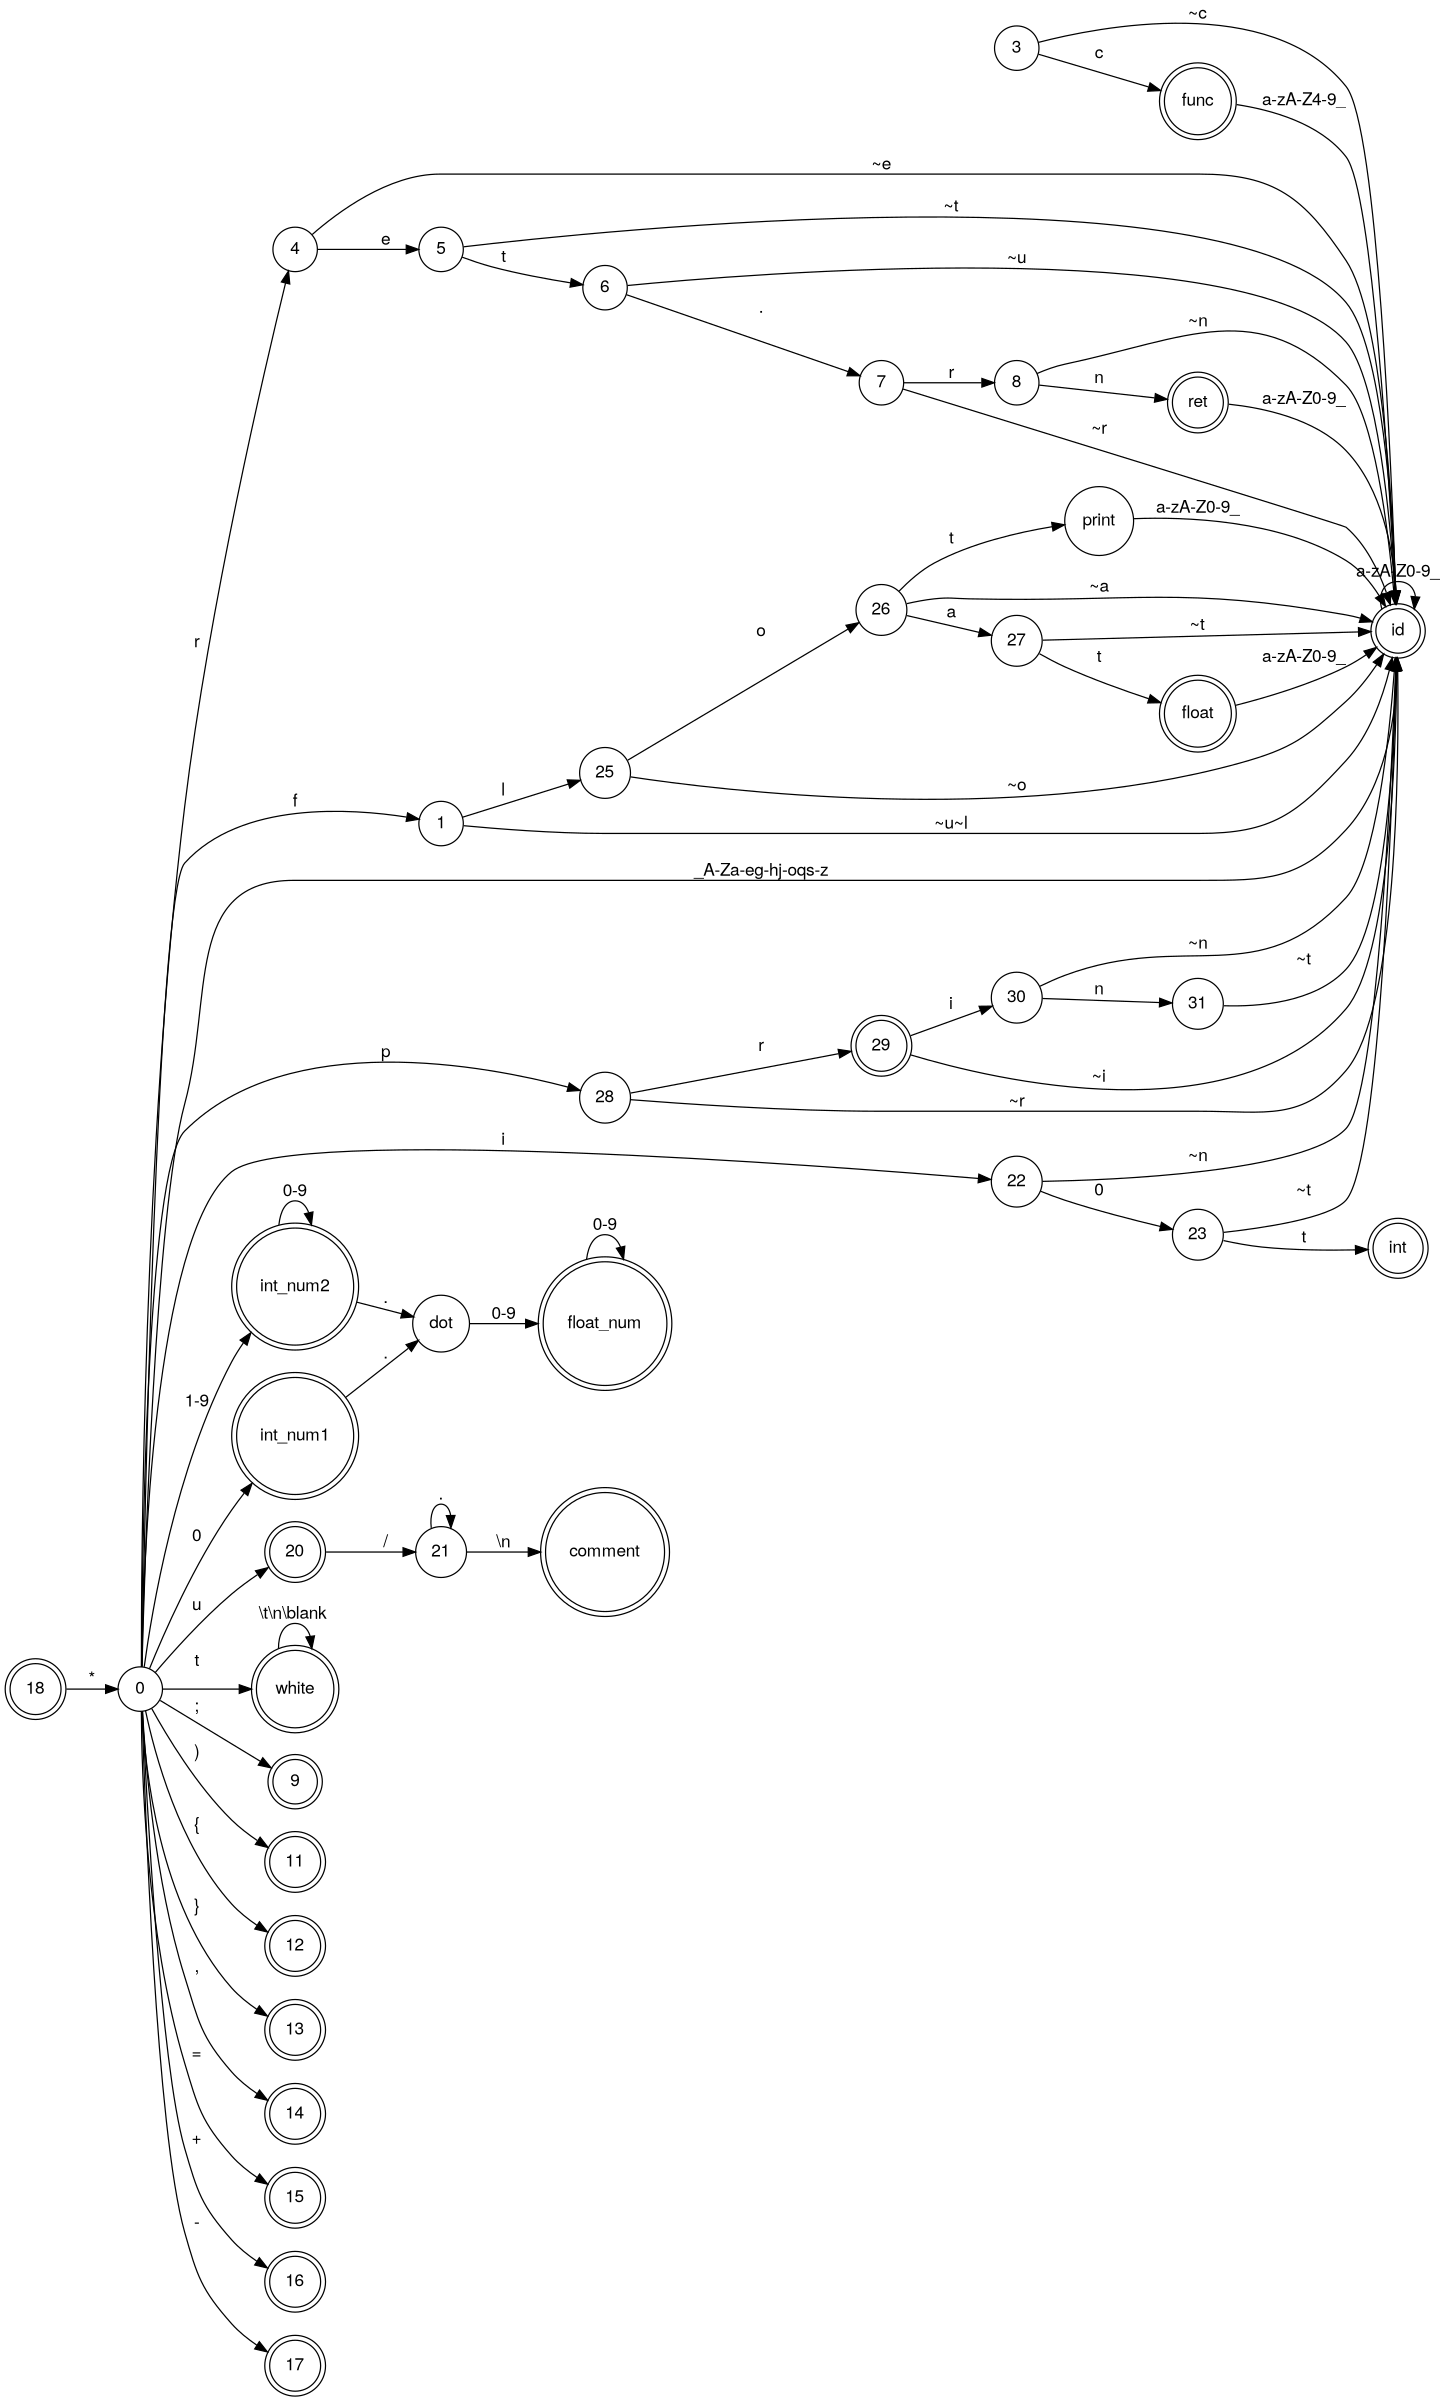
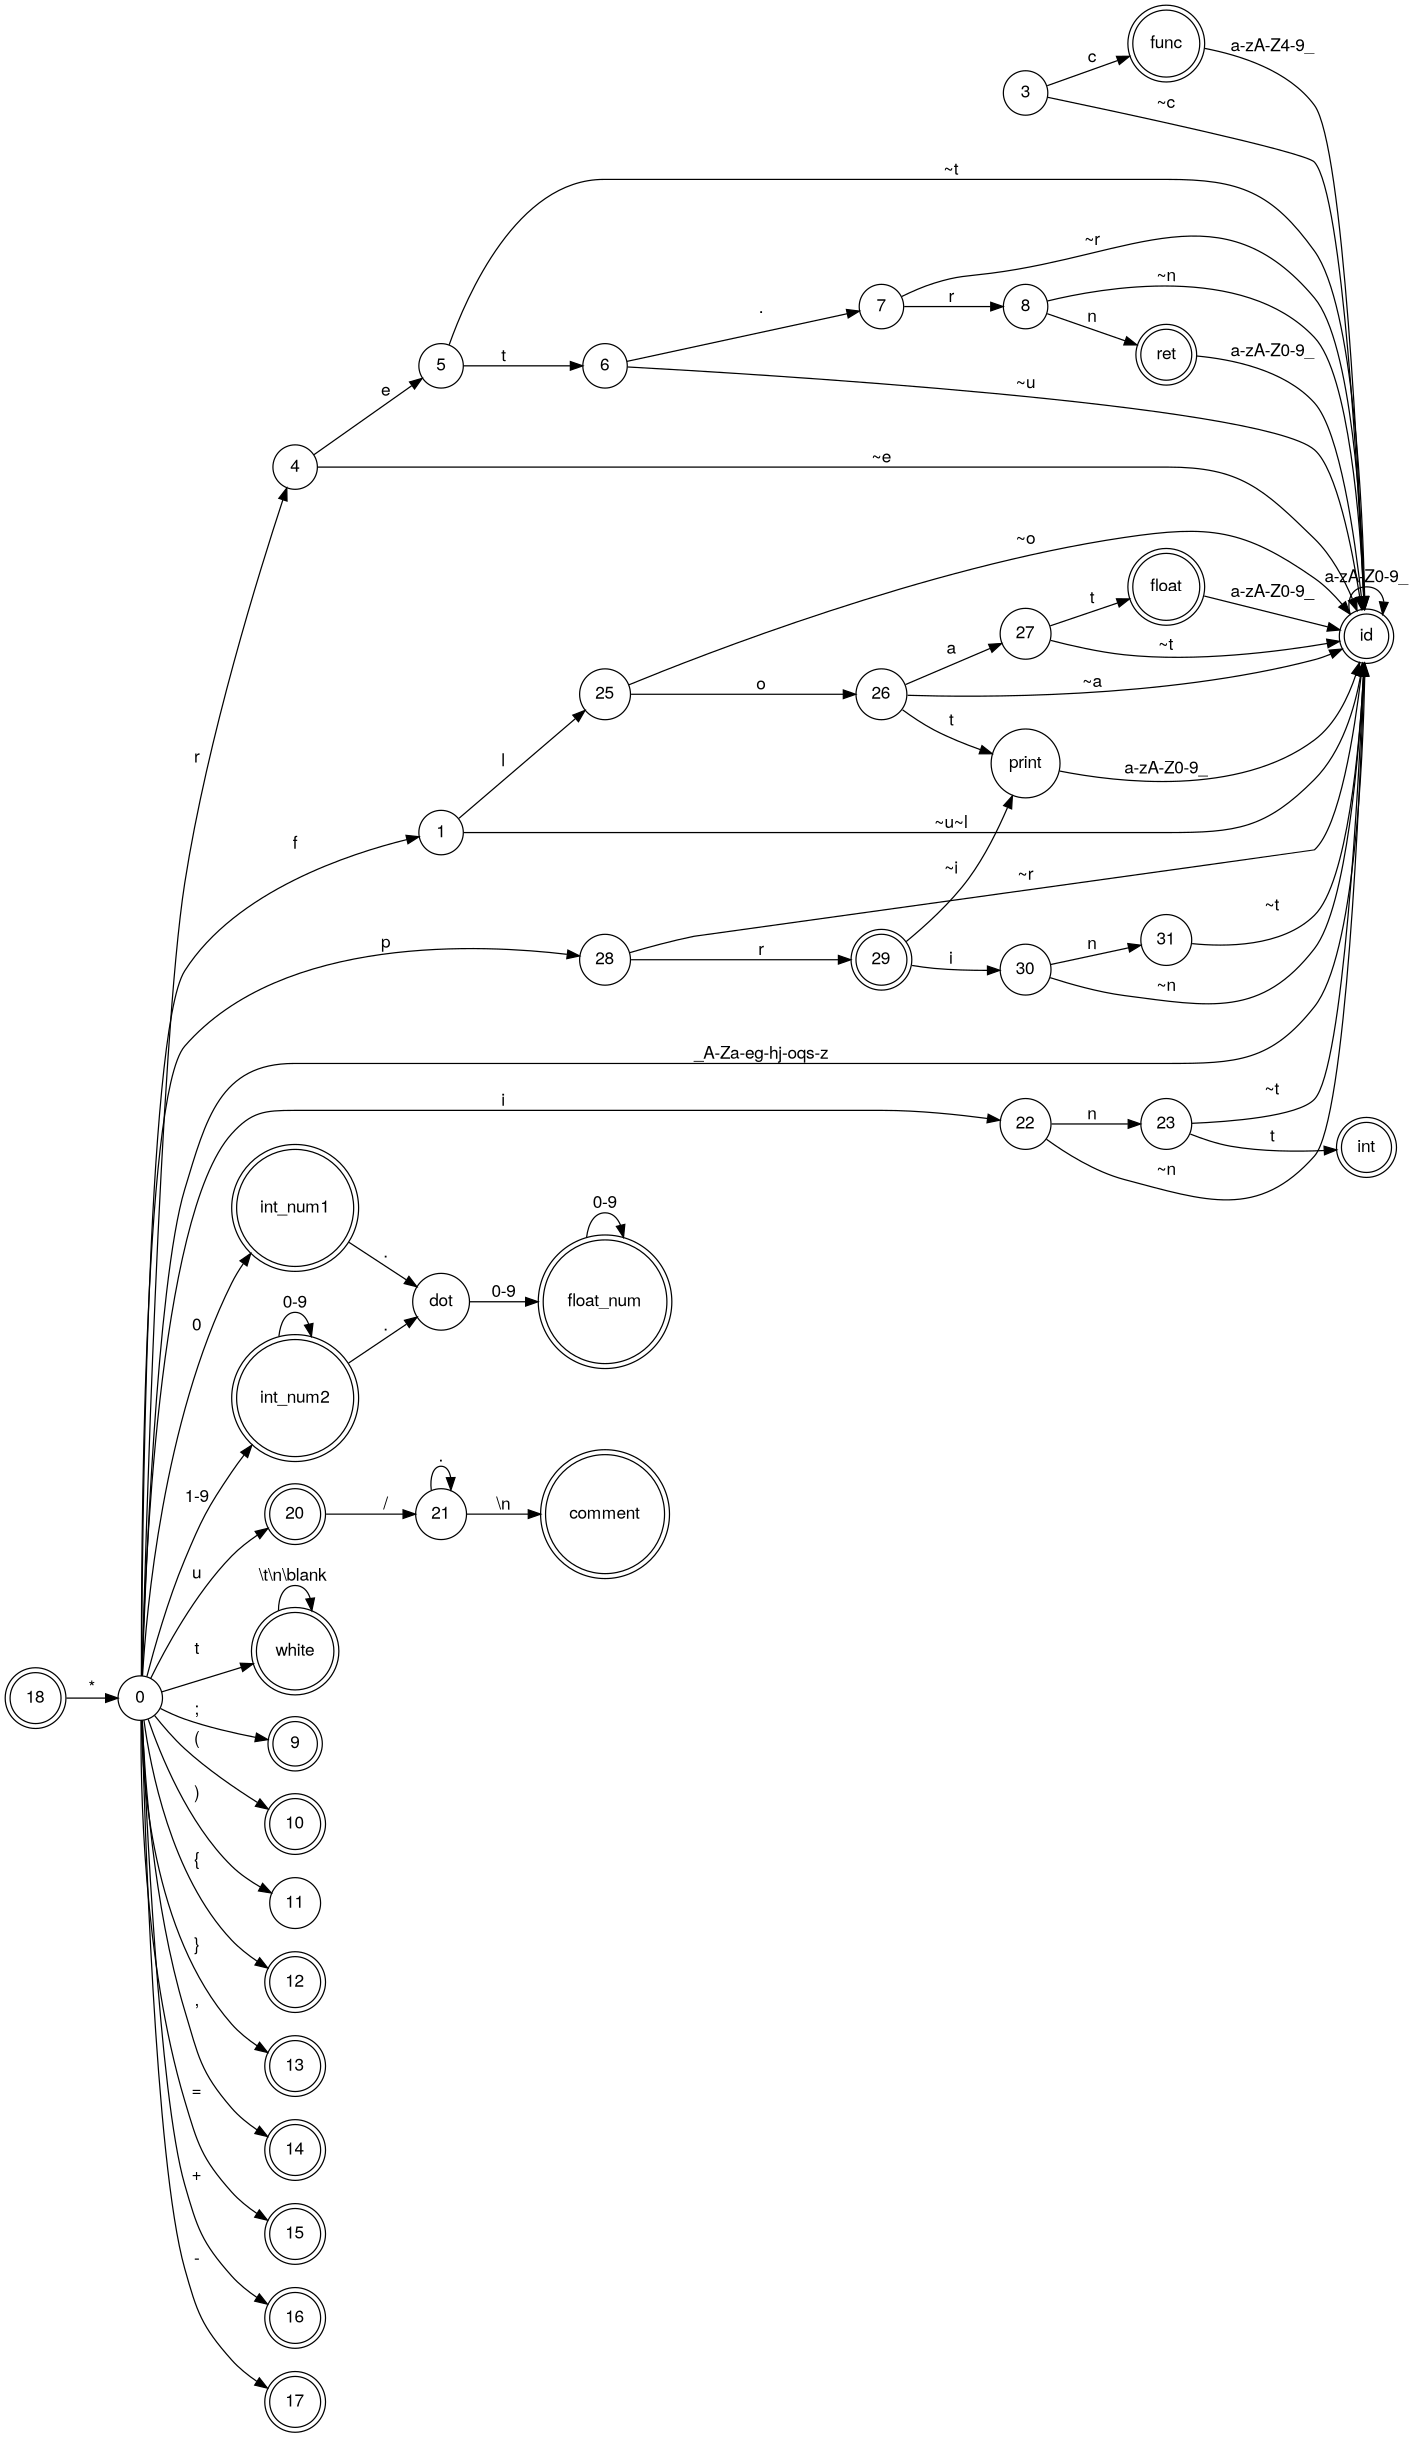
edge "29" -> "id": now "29" -> "print"
edge "22" -> "23": label "0" -> "n"
node "10": added
node "11": shape doublecircle -> circle
